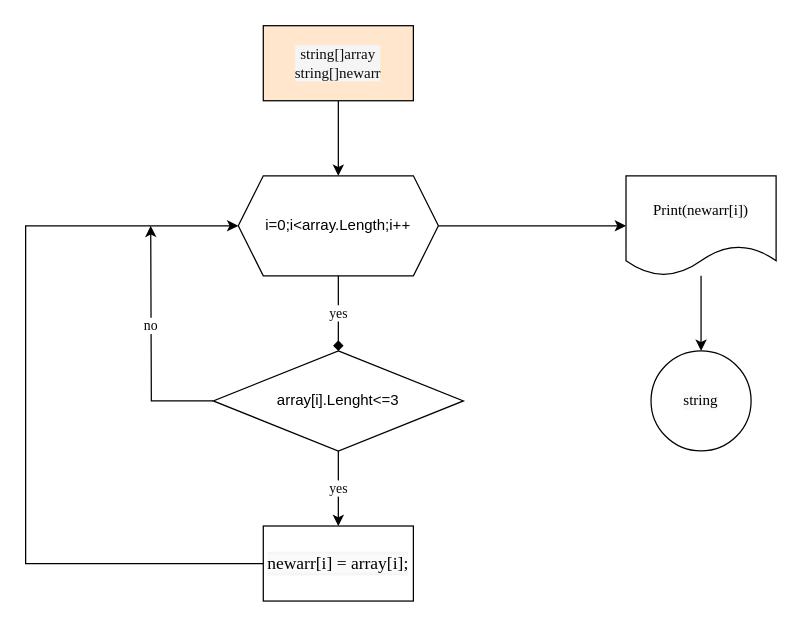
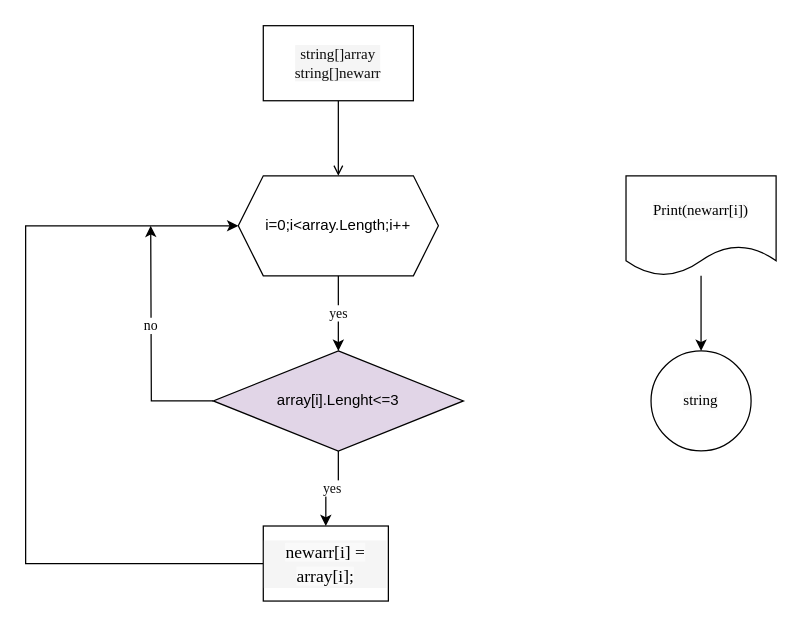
node "string[]array string[]newarr": fillcolor #ffe6cc -> #ffffff
edge "string[]array string[]newarr" -> "i=0;i<array.Length;i++": arrowhead classic -> open
edge "i=0;i<array.Length;i++" -> "Print(newarr[i])": removed
edge "i=0;i<array.Length;i++" -> "array[i].Lenght<=3": arrowhead diamond -> classic
node "array[i].Lenght<=3": fillcolor #ffffff -> #e1d5e7
node "newarr[i] = array[i];": size 150x75 -> 125x75
